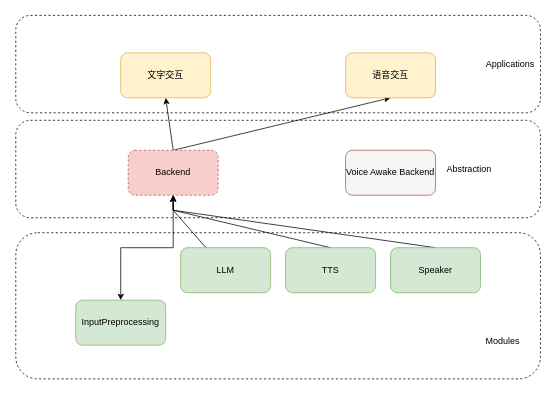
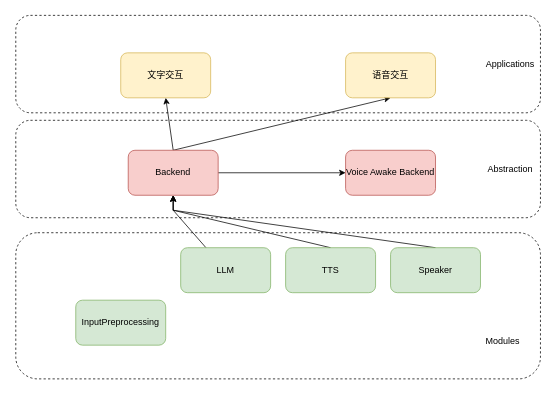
node "Abstraction": moved (469, 169) -> (510, 169)
node "Backend": style dashed -> solid
node "Voice Awake Backend": fillcolor #f5f5f5 -> #f8cecc
edge "Backend" -> "InputPreprocessing": now "Backend" -> "Voice Awake Backend"
